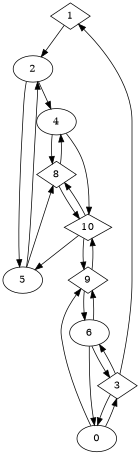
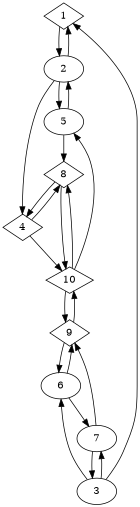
edge "2" -> "1": added
node "4": shape ellipse -> diamond
edge "6" -> "3": removed
node "3": shape diamond -> ellipse
node "0": label "0" -> "7"
